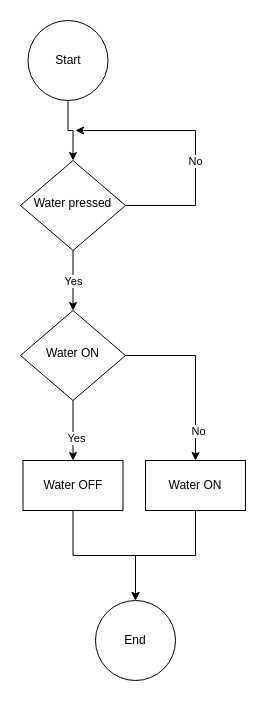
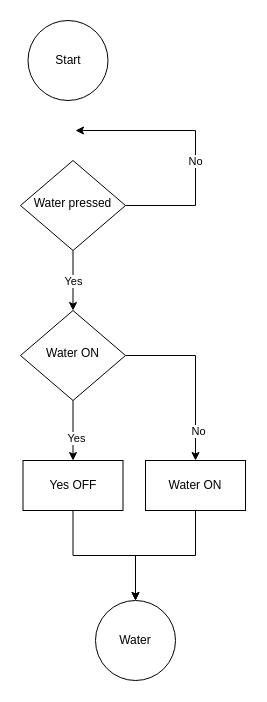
edge "Start" -> "Water pressed": removed
node "Water OFF": label "Water OFF" -> "Yes OFF"
node "End": label "End" -> "Water"
